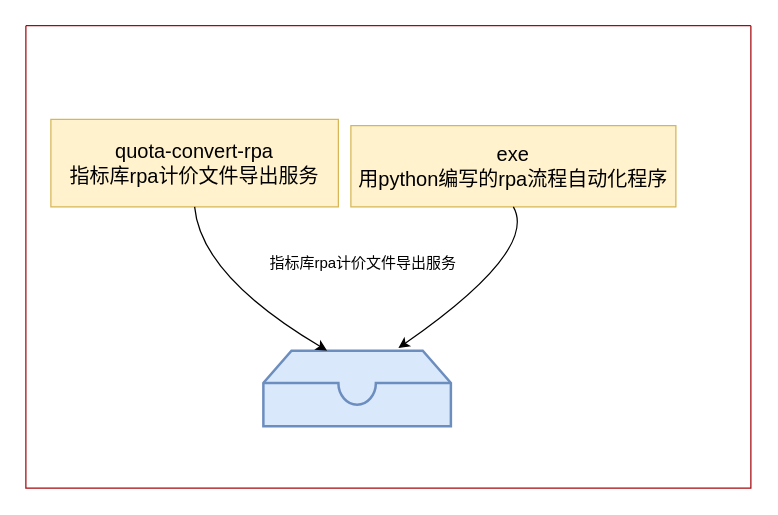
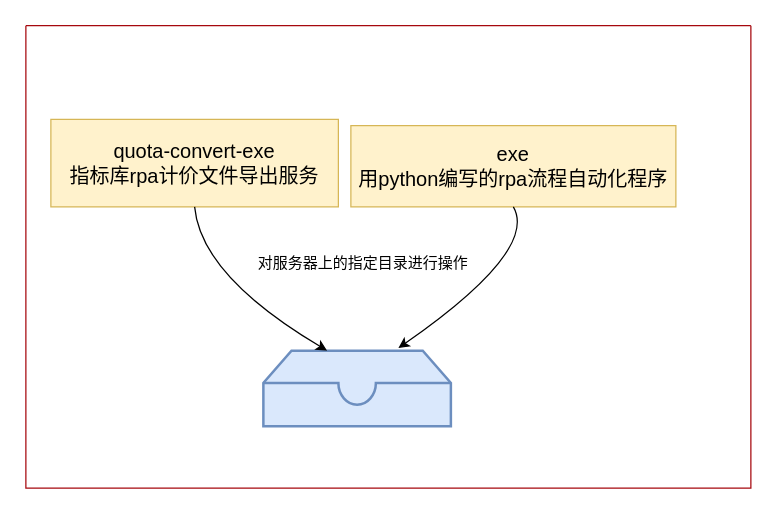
node "quota-convert-rpa 指标库rpa计价文件导出服务": label "quota-convert-rpa 指标库rpa计价文件导出服务" -> "quota-convert-exe 指标库rpa计价文件导出服务"
node "指标库rpa计价文件导出服务": label "指标库rpa计价文件导出服务" -> "对服务器上的指定目录进行操作"
